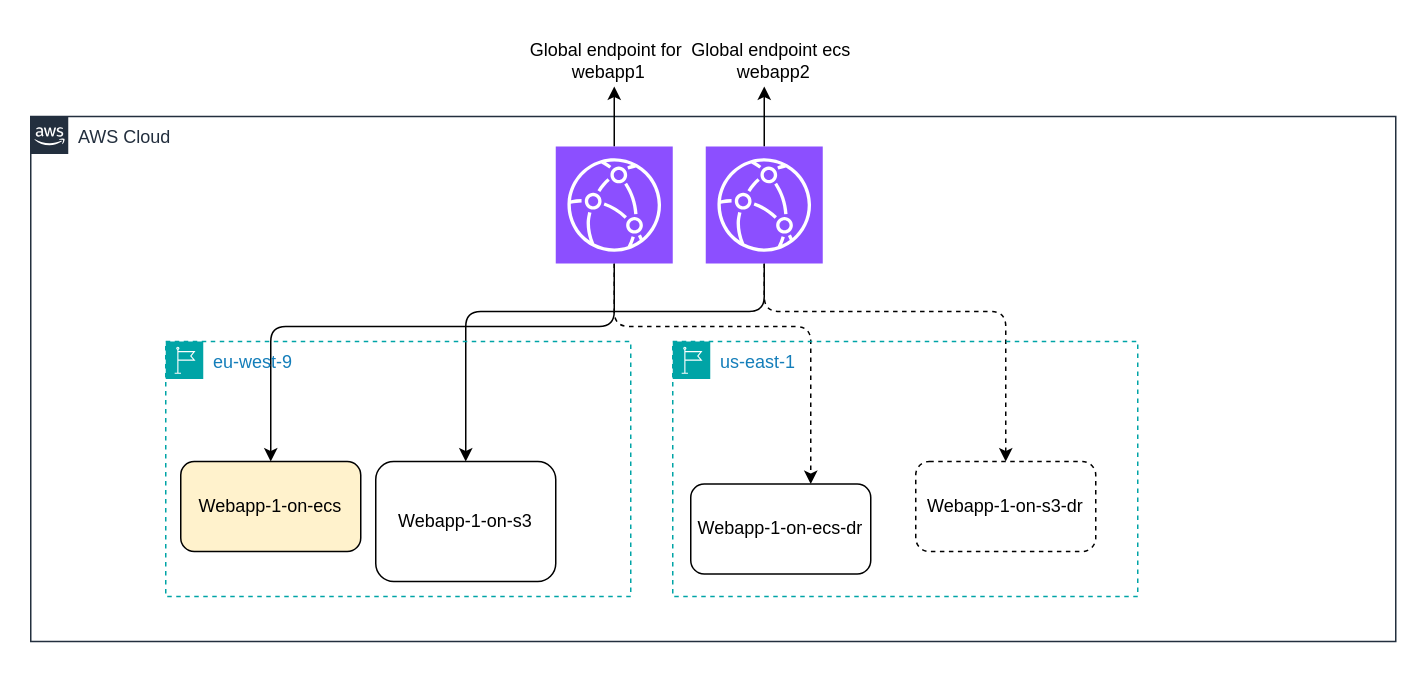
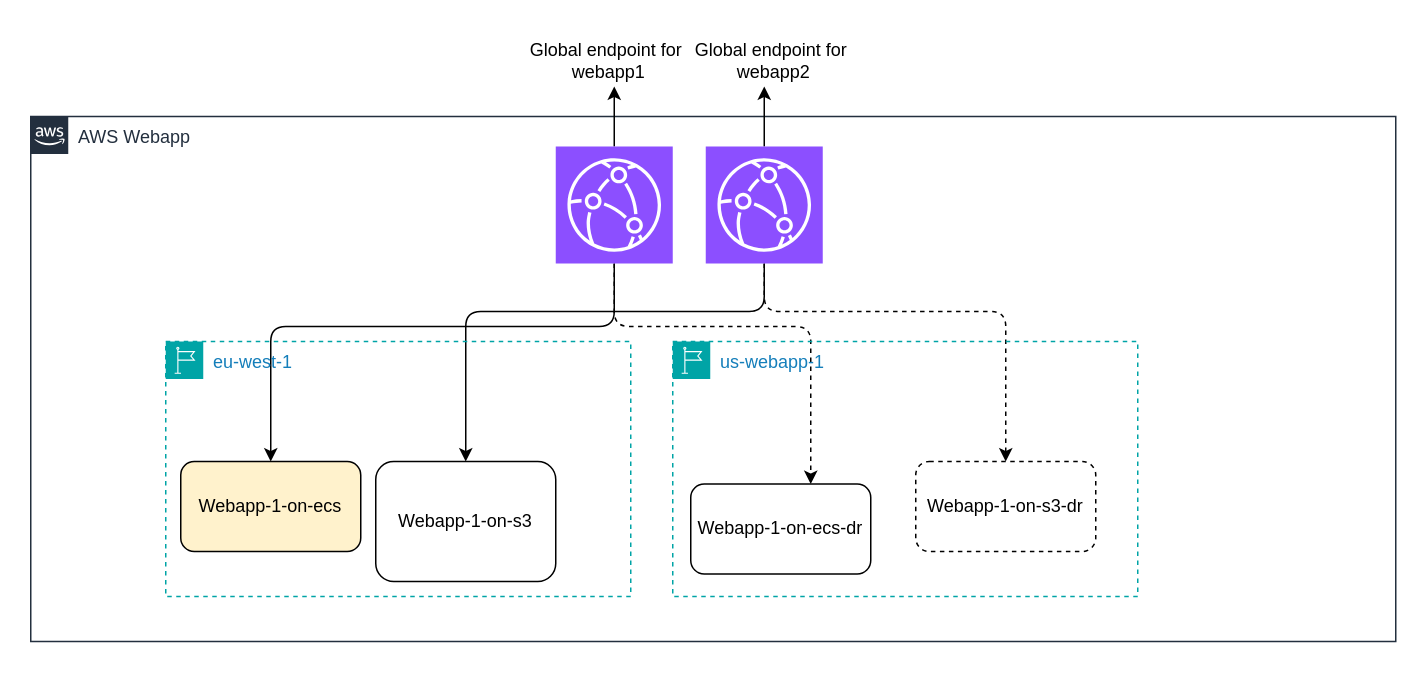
node "Global endpoint ecs webapp2": label "Global endpoint ecs webapp2" -> "Global endpoint for webapp2"
node "AWS Cloud": label "AWS Cloud" -> "AWS Webapp"
node "eu-west-9": label "eu-west-9" -> "eu-west-1"
node "us-east-1": label "us-east-1" -> "us-webapp-1"
